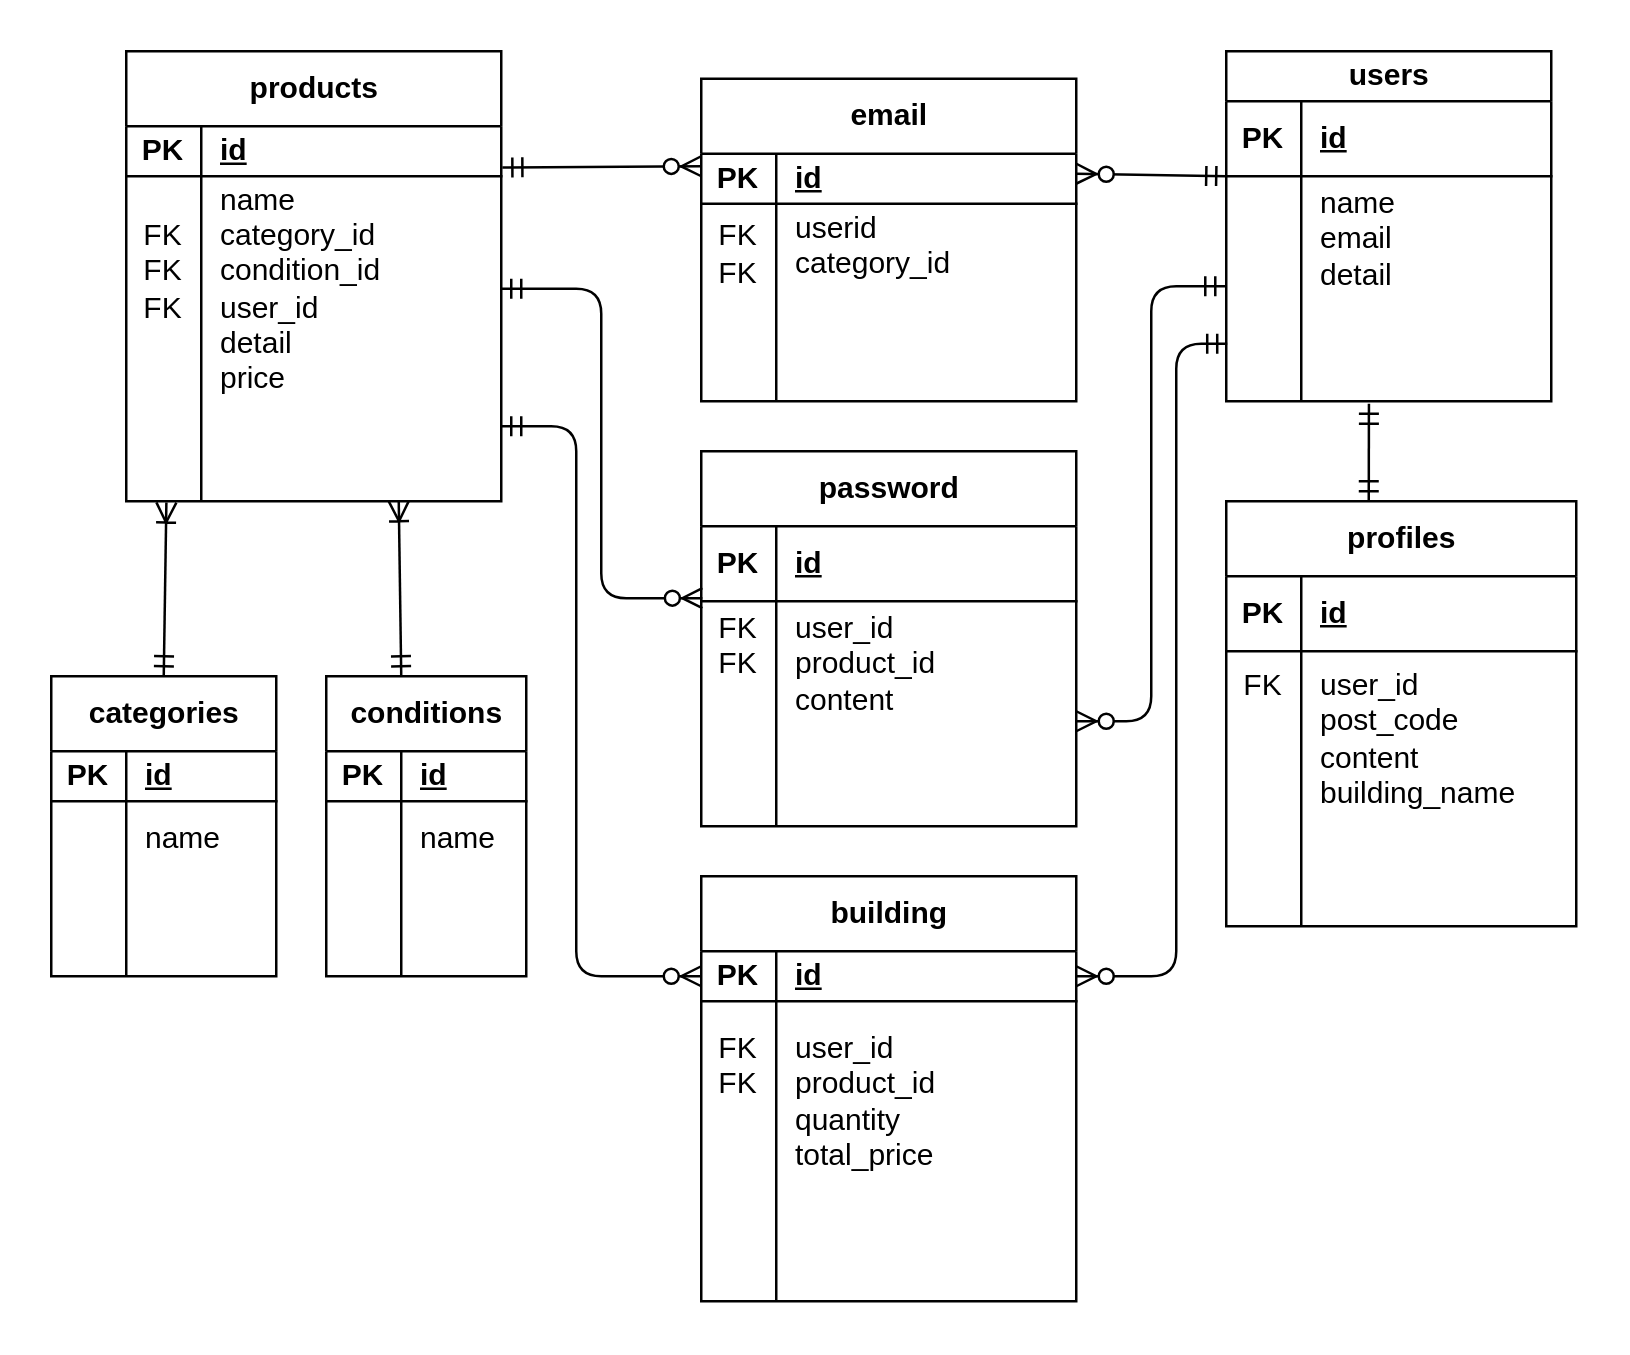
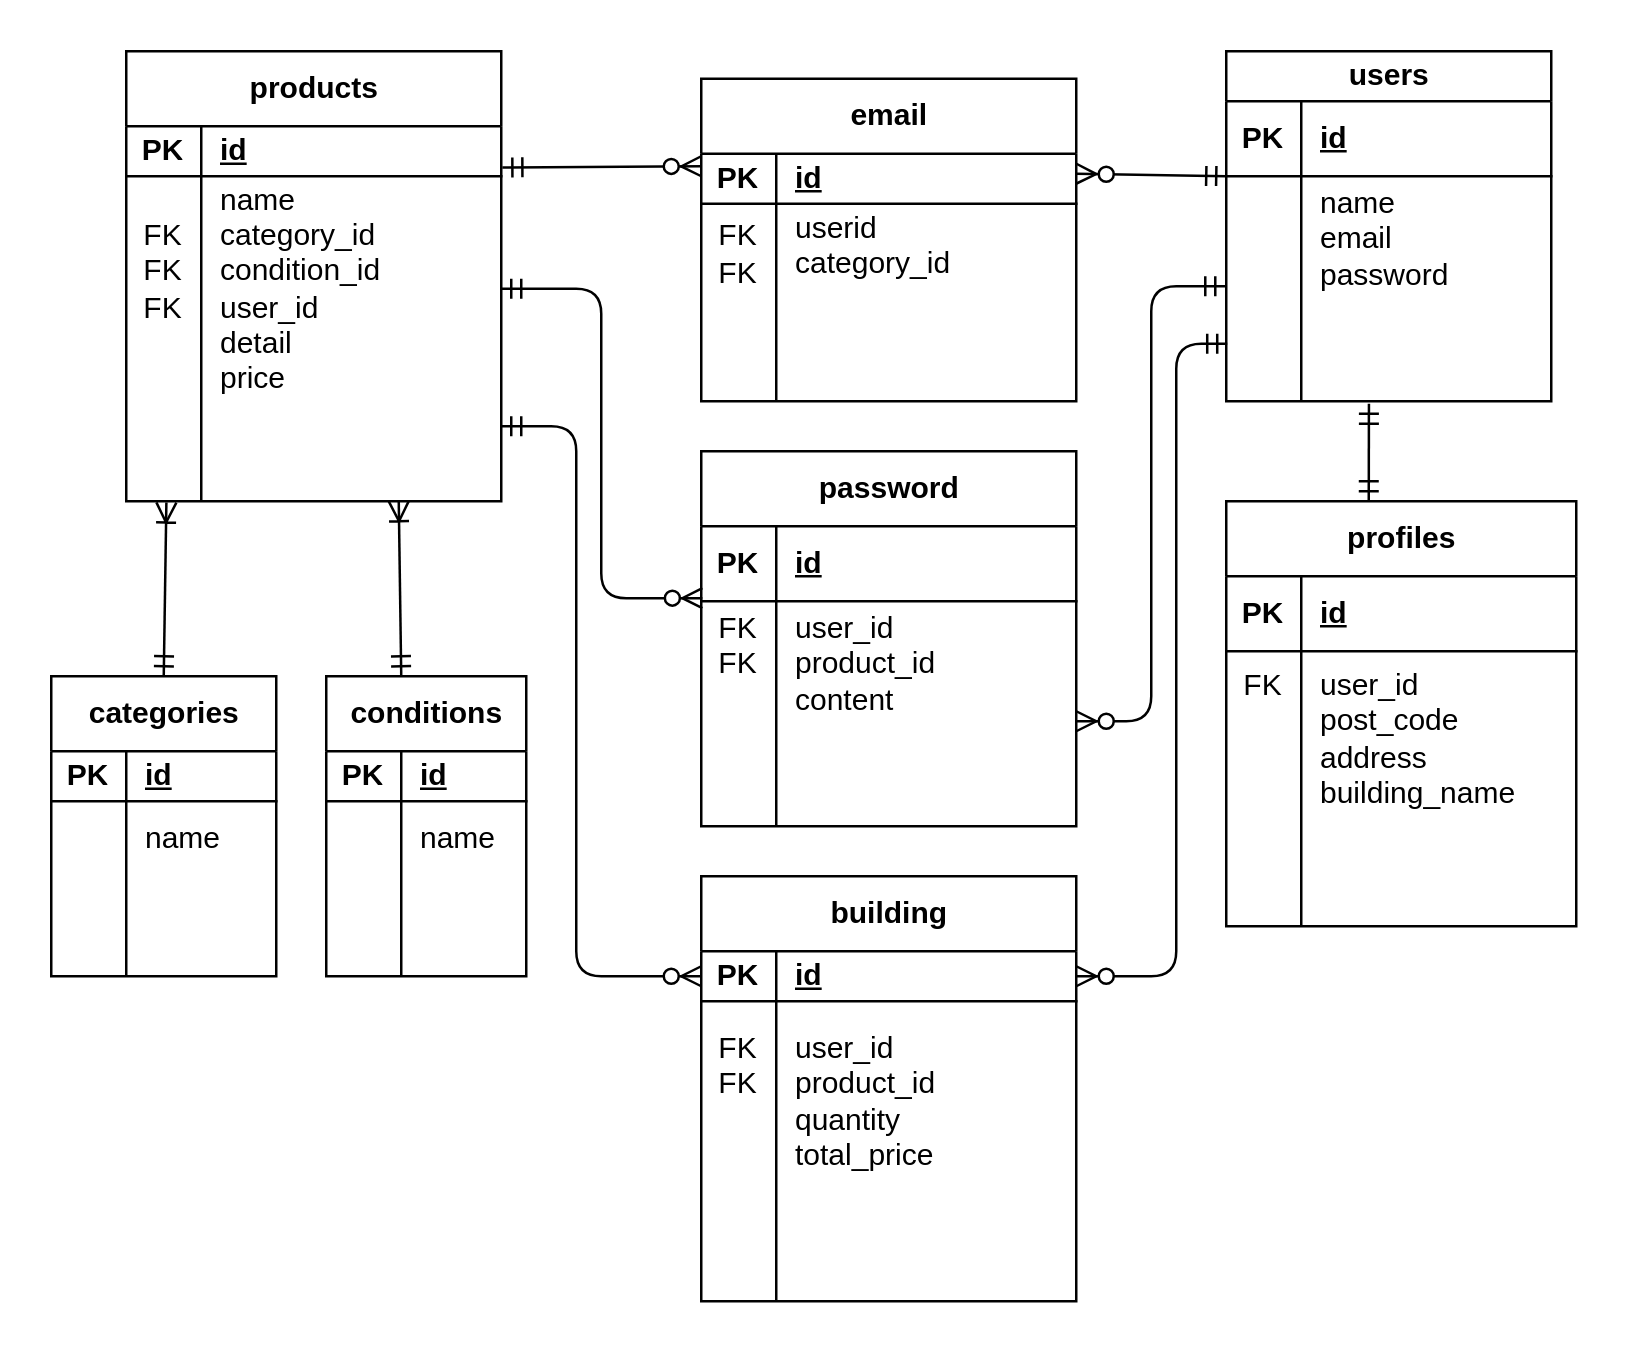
node "name email detail": label "name email detail" -> "name email password"
node "user_id post_code content building_name": label "user_id post_code content building_name" -> "user_id post_code address building_name"
